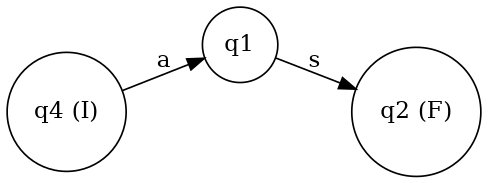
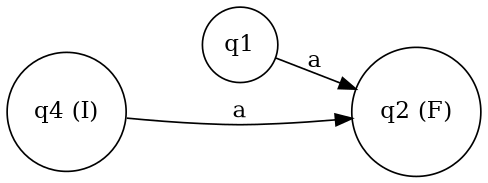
edge "q1" -> "q2 (F)": label "s" -> "a"
edge "q4 (I)" -> "q1": now "q4 (I)" -> "q2 (F)"
